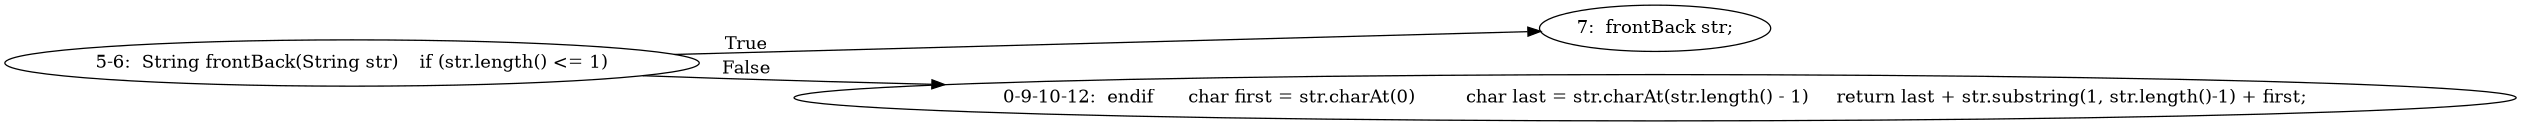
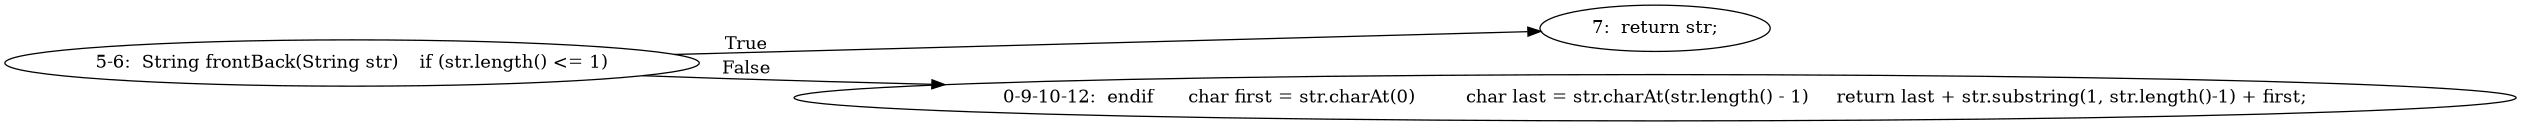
node "7:  frontBack str;": label "7:  frontBack str;" -> "7:  return str;"
